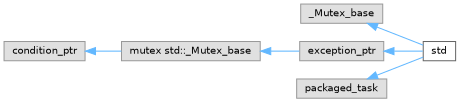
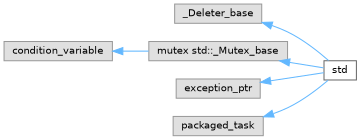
node "_Mutex_base": label "_Mutex_base" -> "_Deleter_base"
node "condition_ptr": label "condition_ptr" -> "condition_variable"
edge "exception_ptr" -> "mutex std::_Mutex_base": now "std" -> "mutex std::_Mutex_base"
